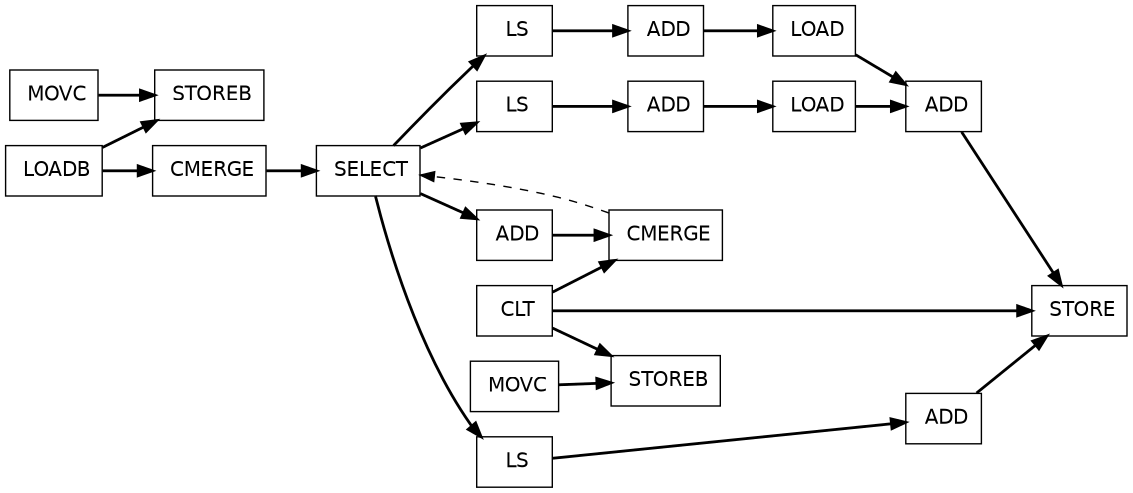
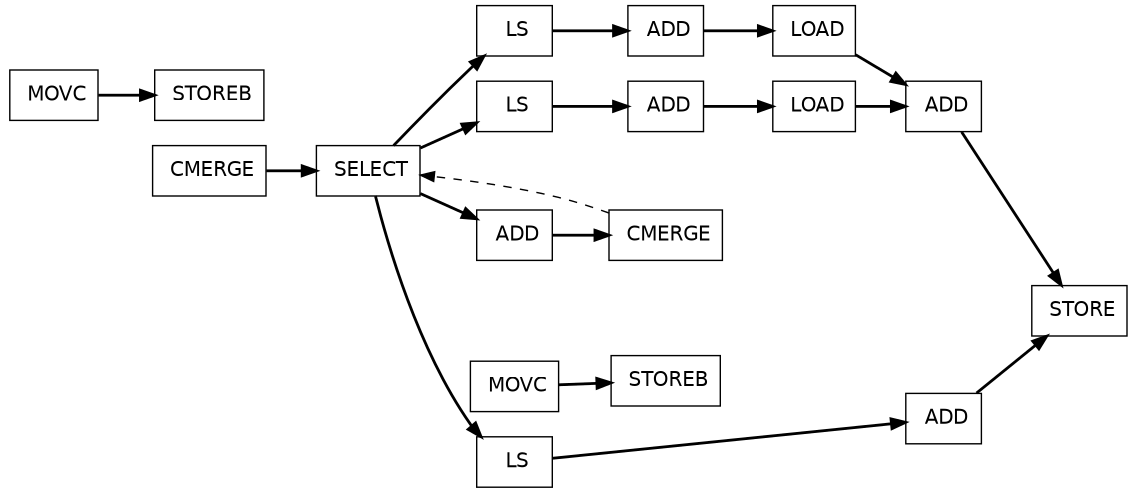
node "LOADB": removed
node "CLT": removed
